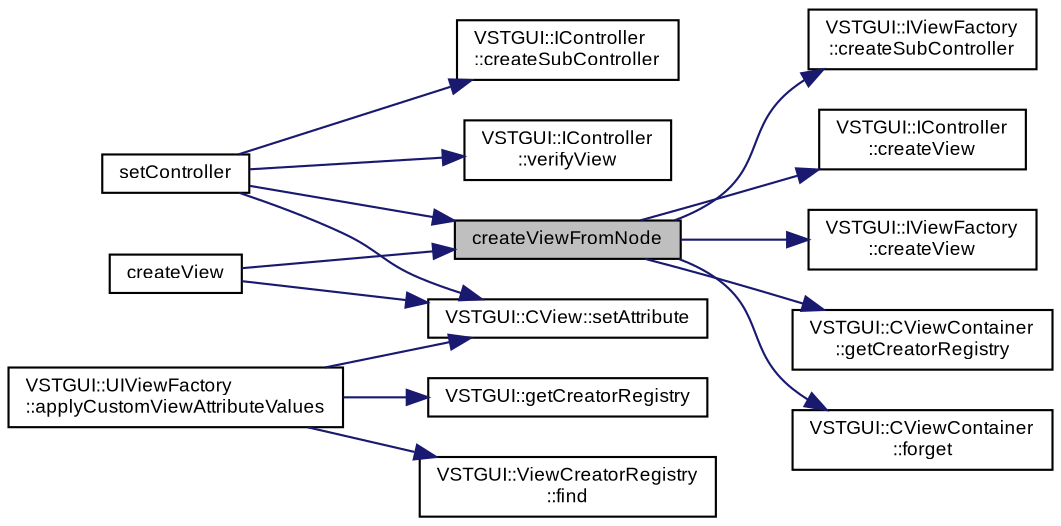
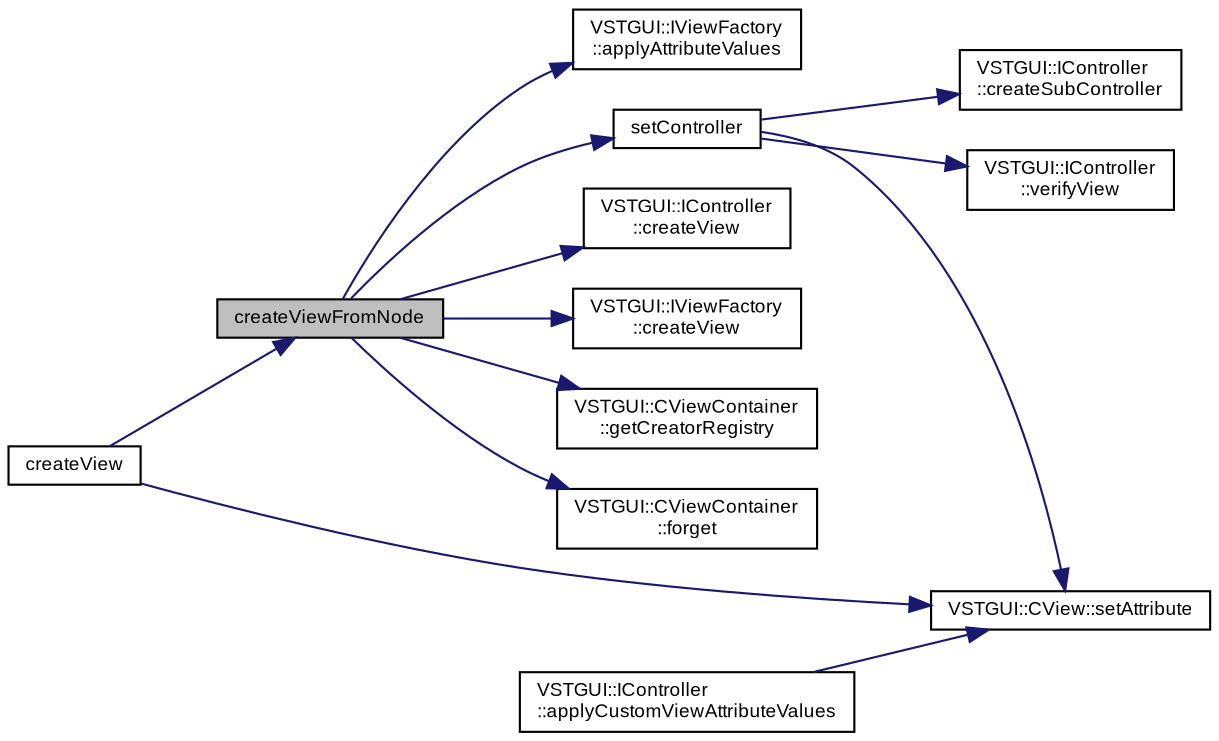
node "VSTGUI::IViewFactory ::createSubController": label "VSTGUI::IViewFactory ::createSubController" -> "VSTGUI::IViewFactory ::applyAttributeValues"
edge "setController" -> "createViewFromNode": reversed
node "VSTGUI::UIViewFactory ::applyCustomViewAttributeValues": label "VSTGUI::UIViewFactory ::applyCustomViewAttributeValues" -> "VSTGUI::IController ::applyCustomViewAttributeValues"
node "VSTGUI::getCreatorRegistry": removed
node "VSTGUI::ViewCreatorRegistry ::find": removed
